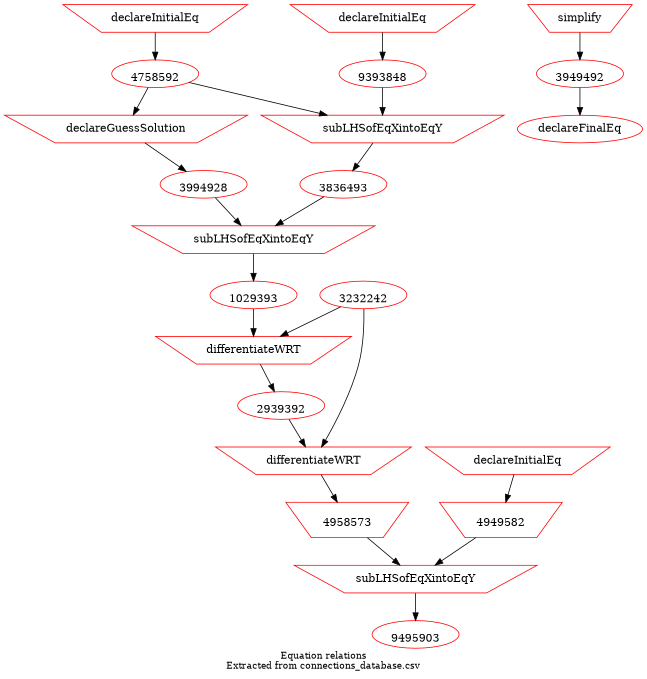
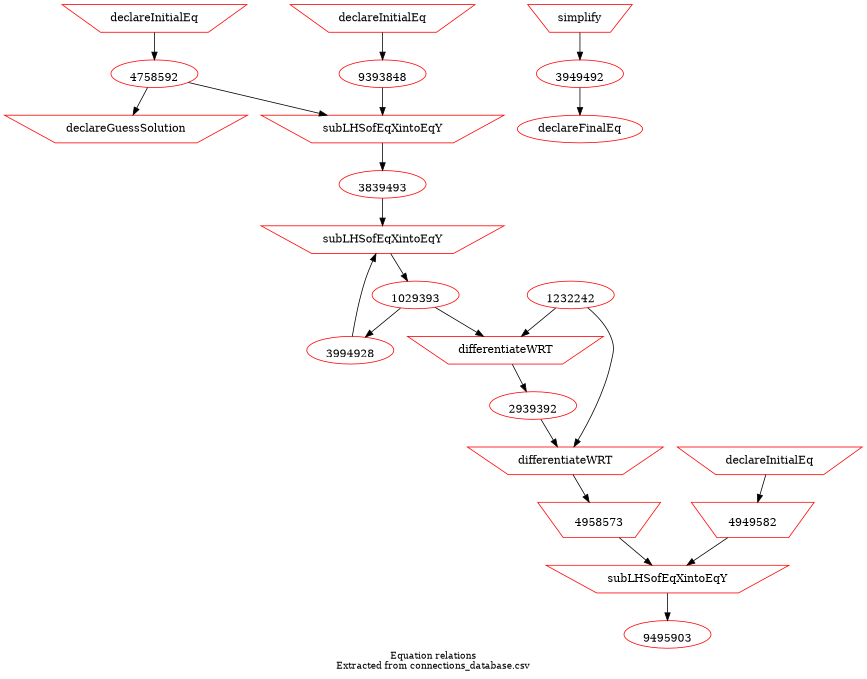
edge "declareGuessSolution" -> "3994928": now "1029393" -> "3994928"
node "3836493": label "3836493" -> "3839493"
node "3232242": label "3232242" -> "1232242"
